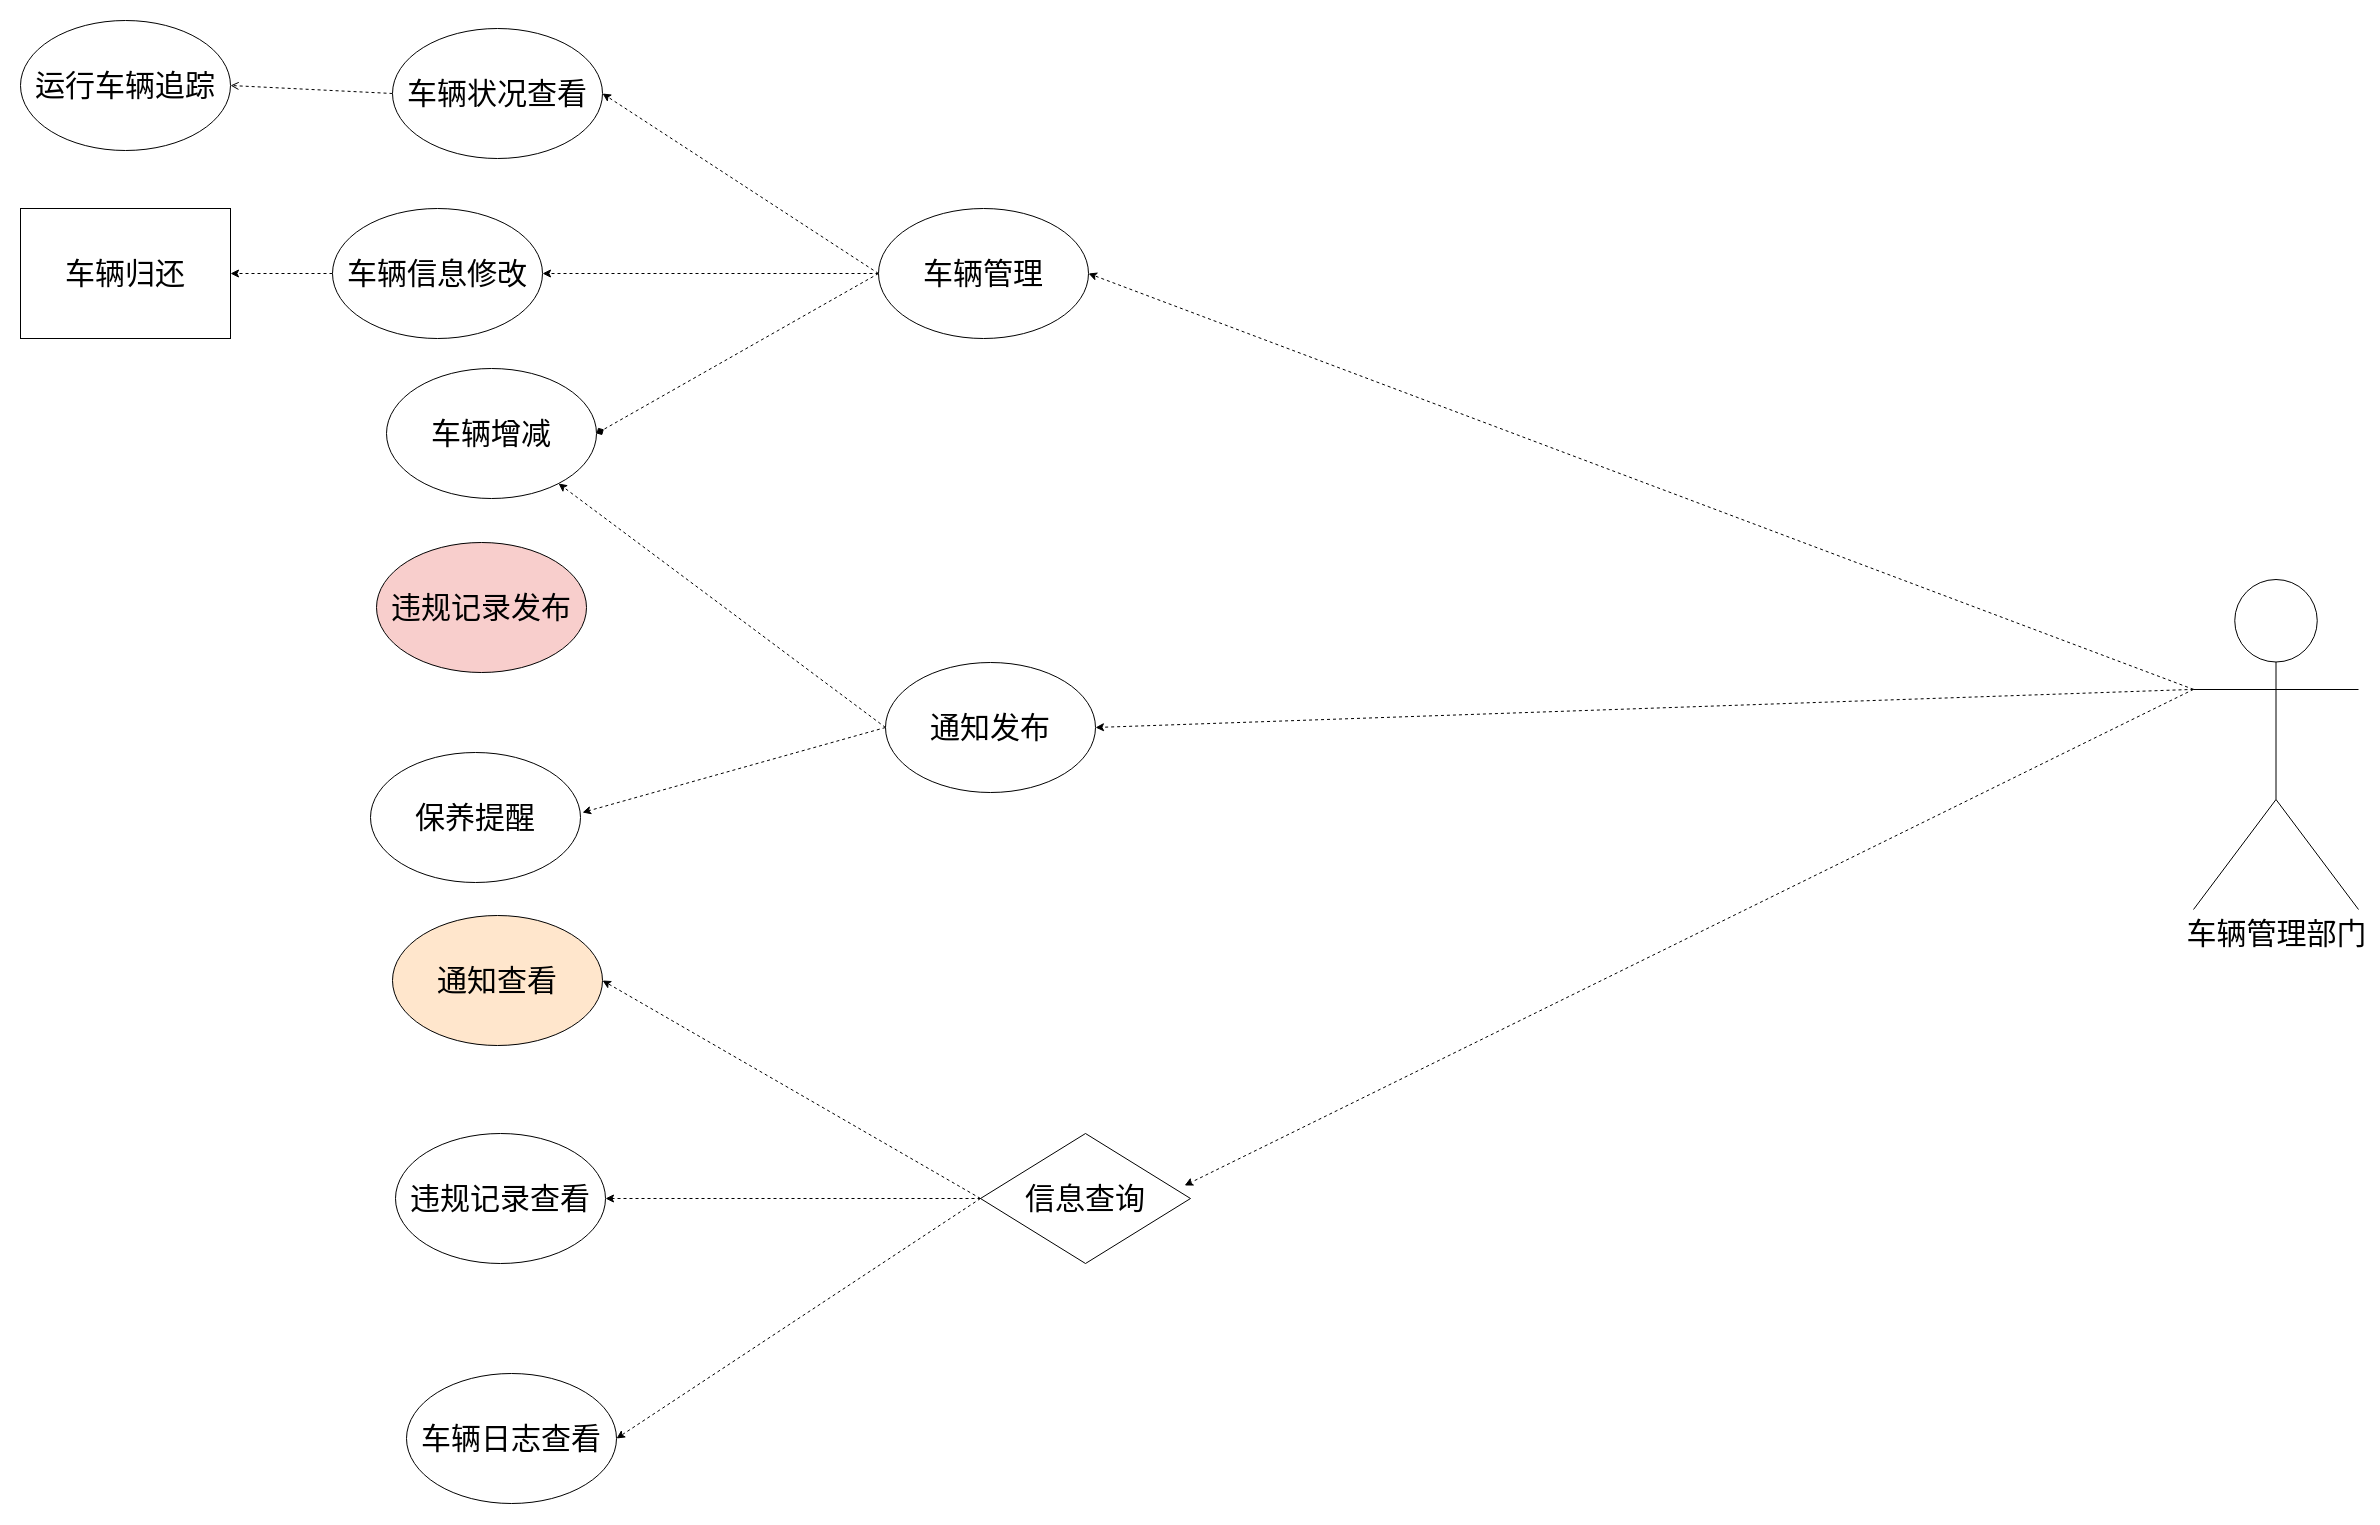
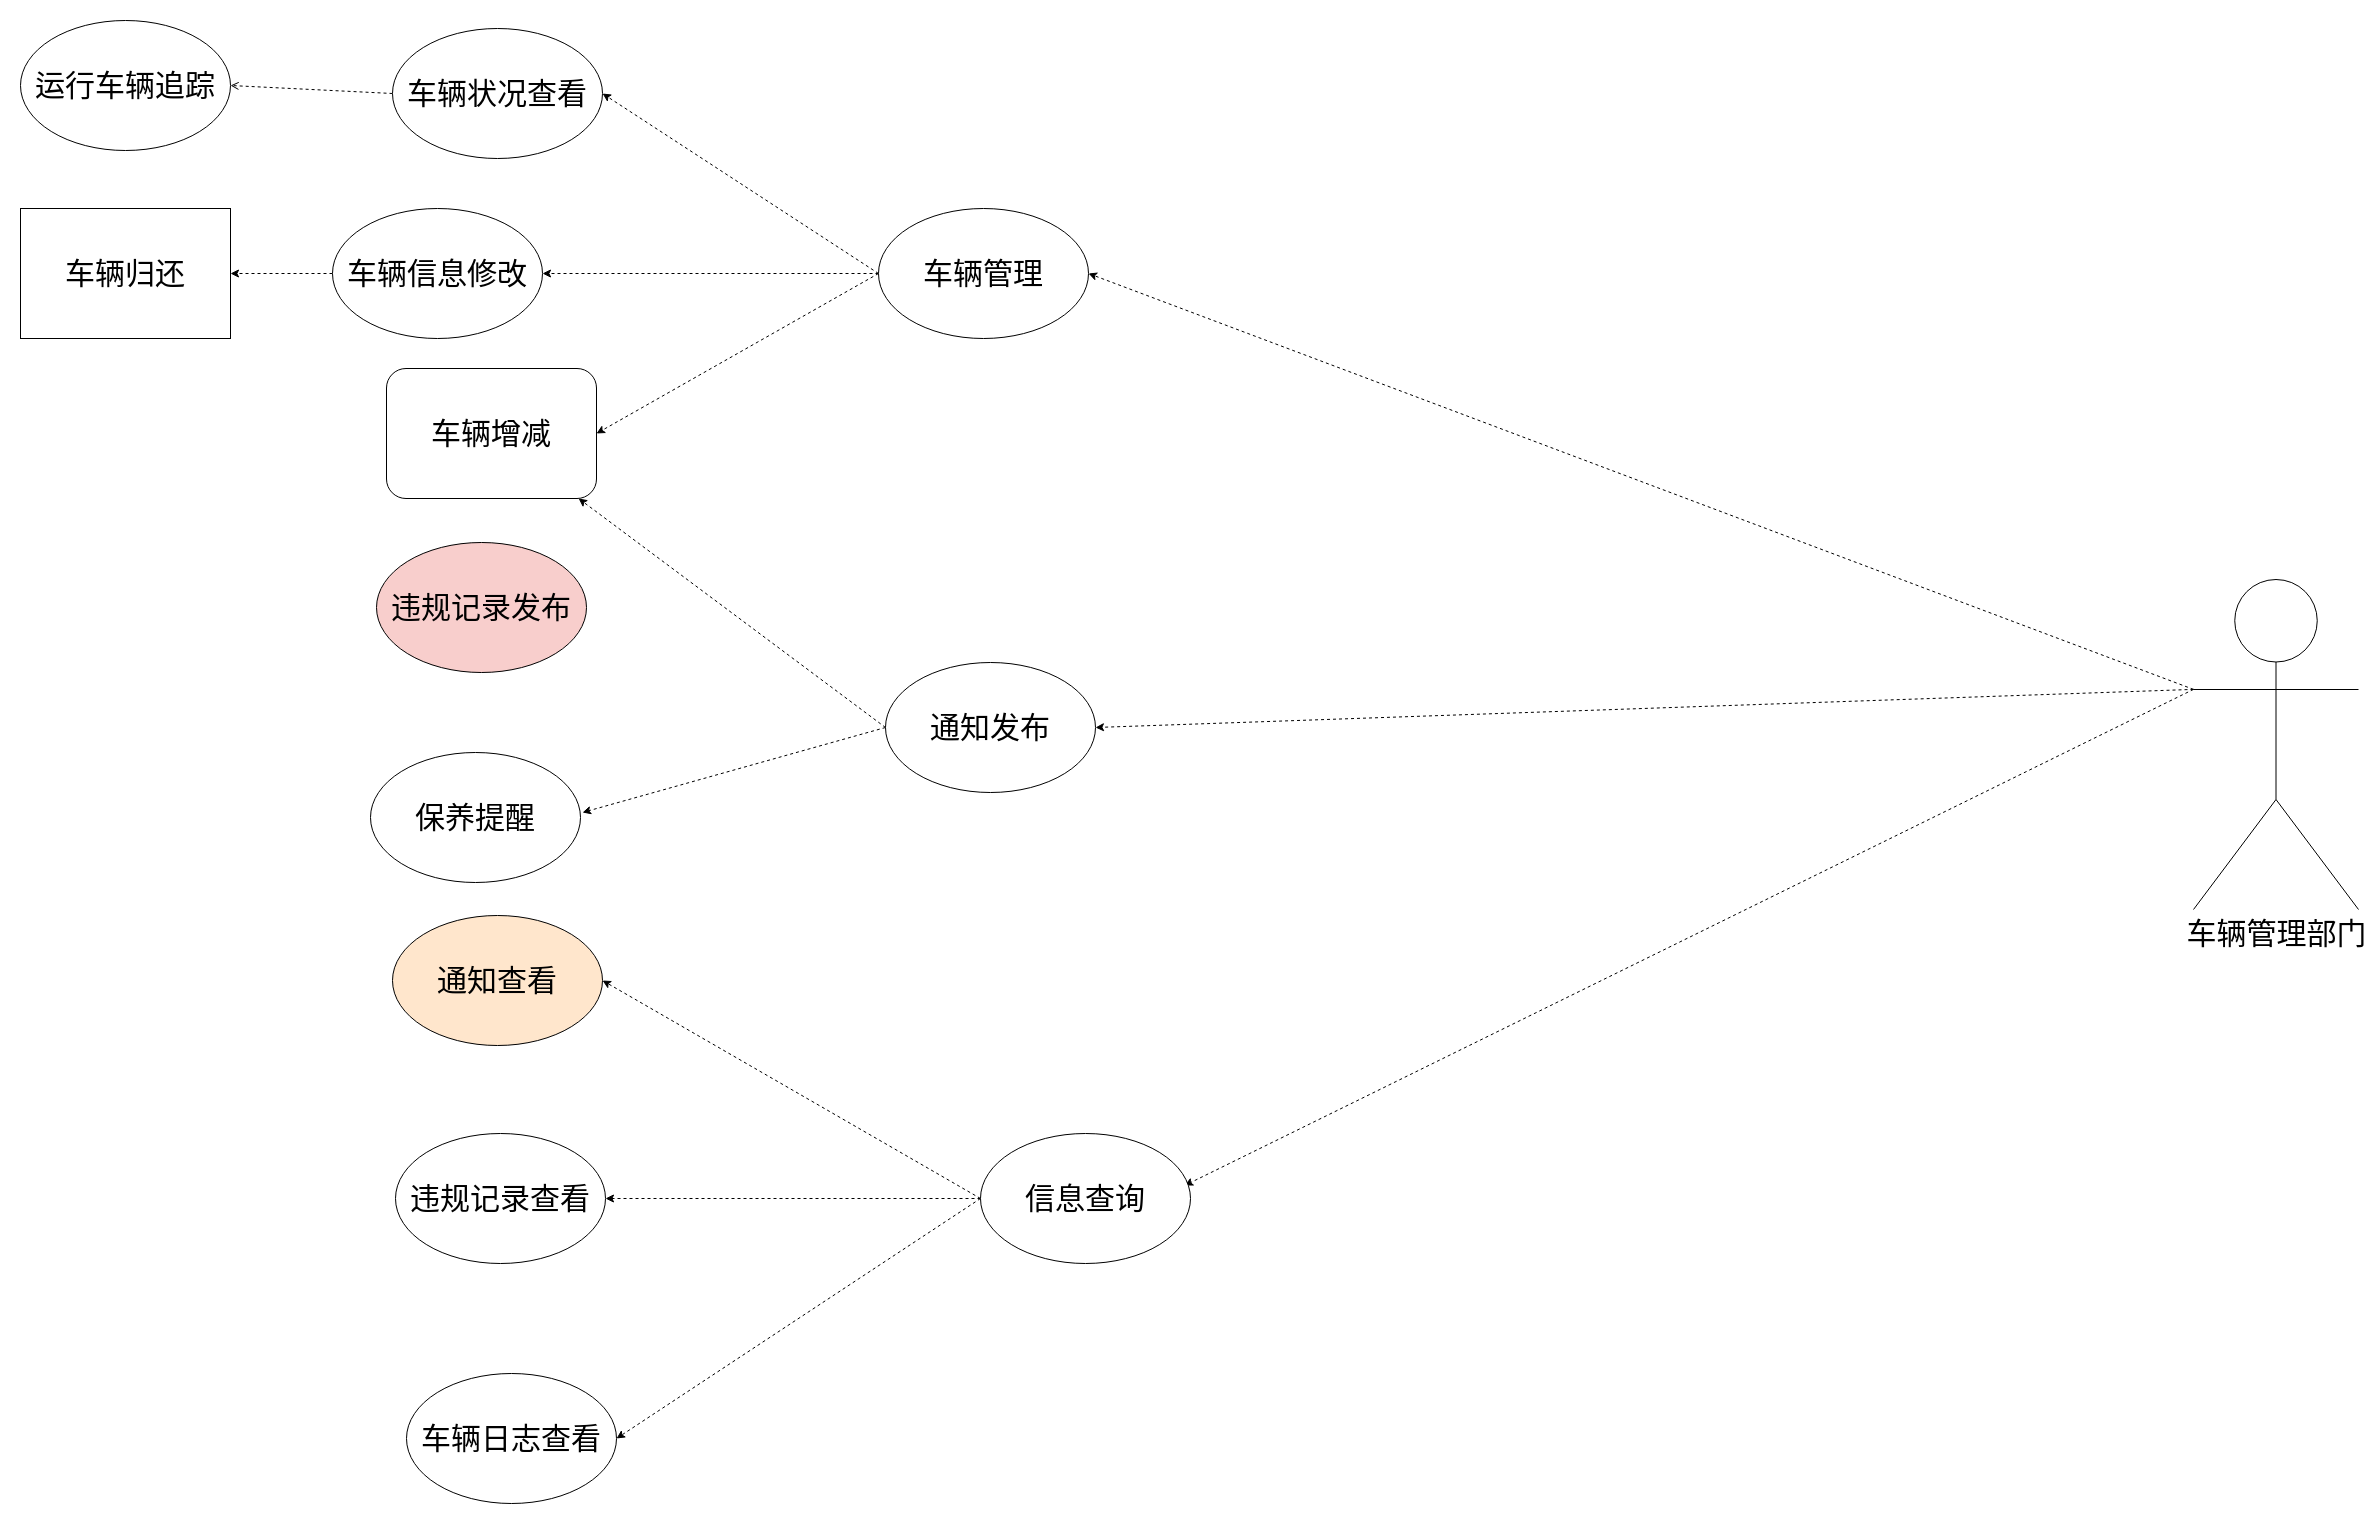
edge "车辆管理" -> "车辆增减": arrowhead diamond -> classic
node "车辆增减": shape ellipse -> rounded rectangle
node "信息查询": shape diamond -> ellipse
